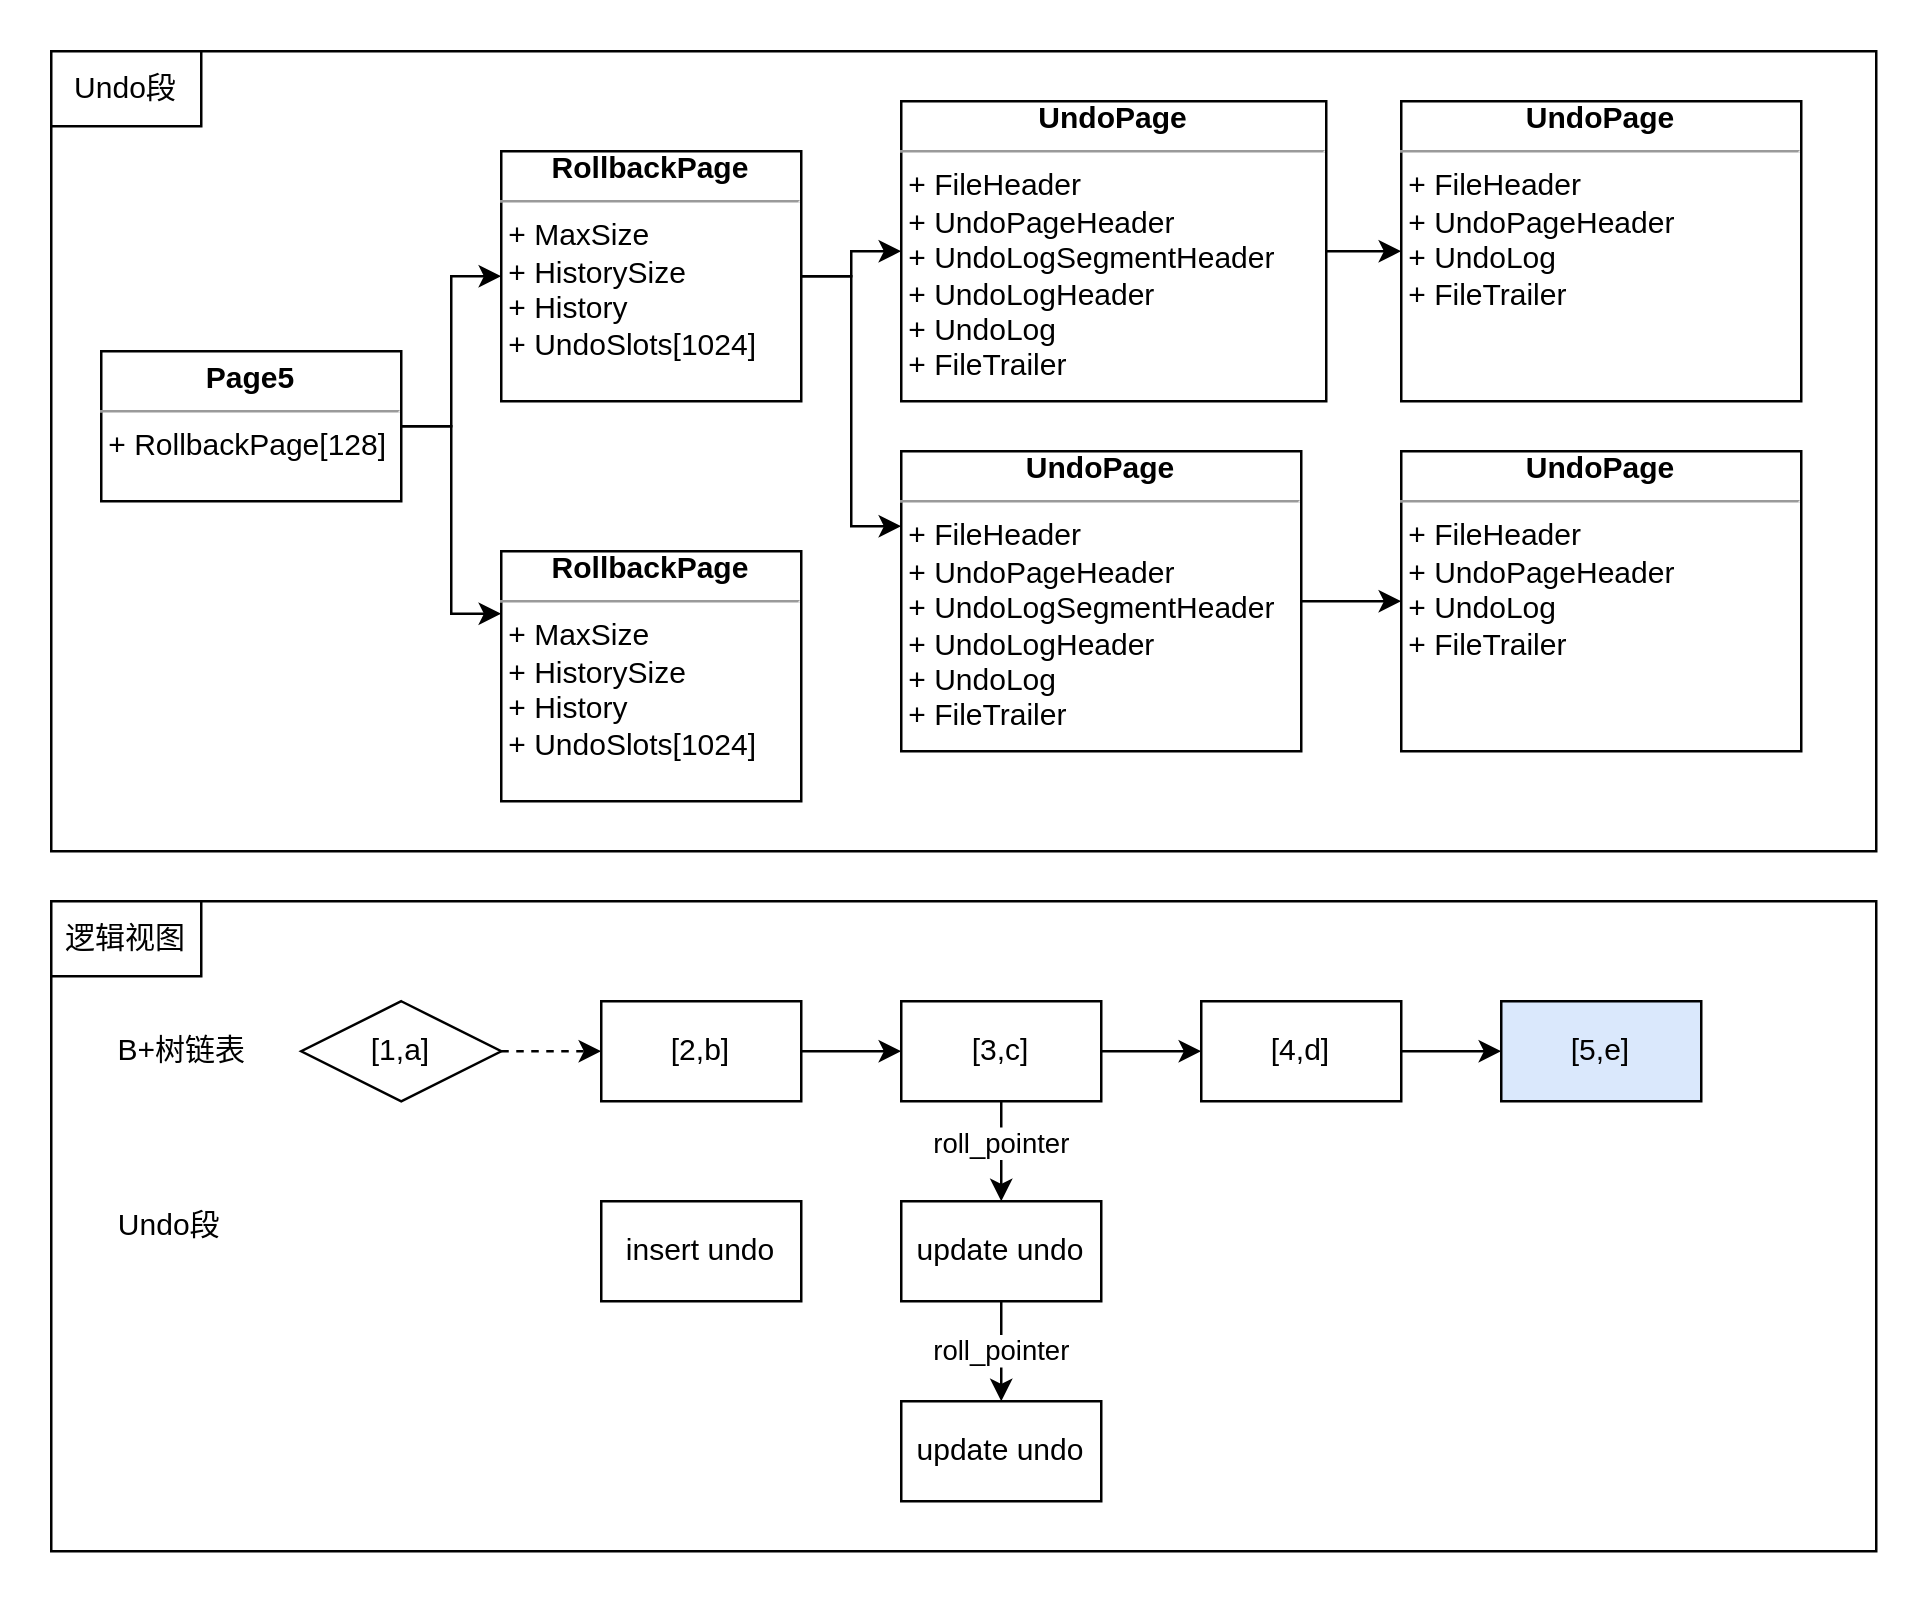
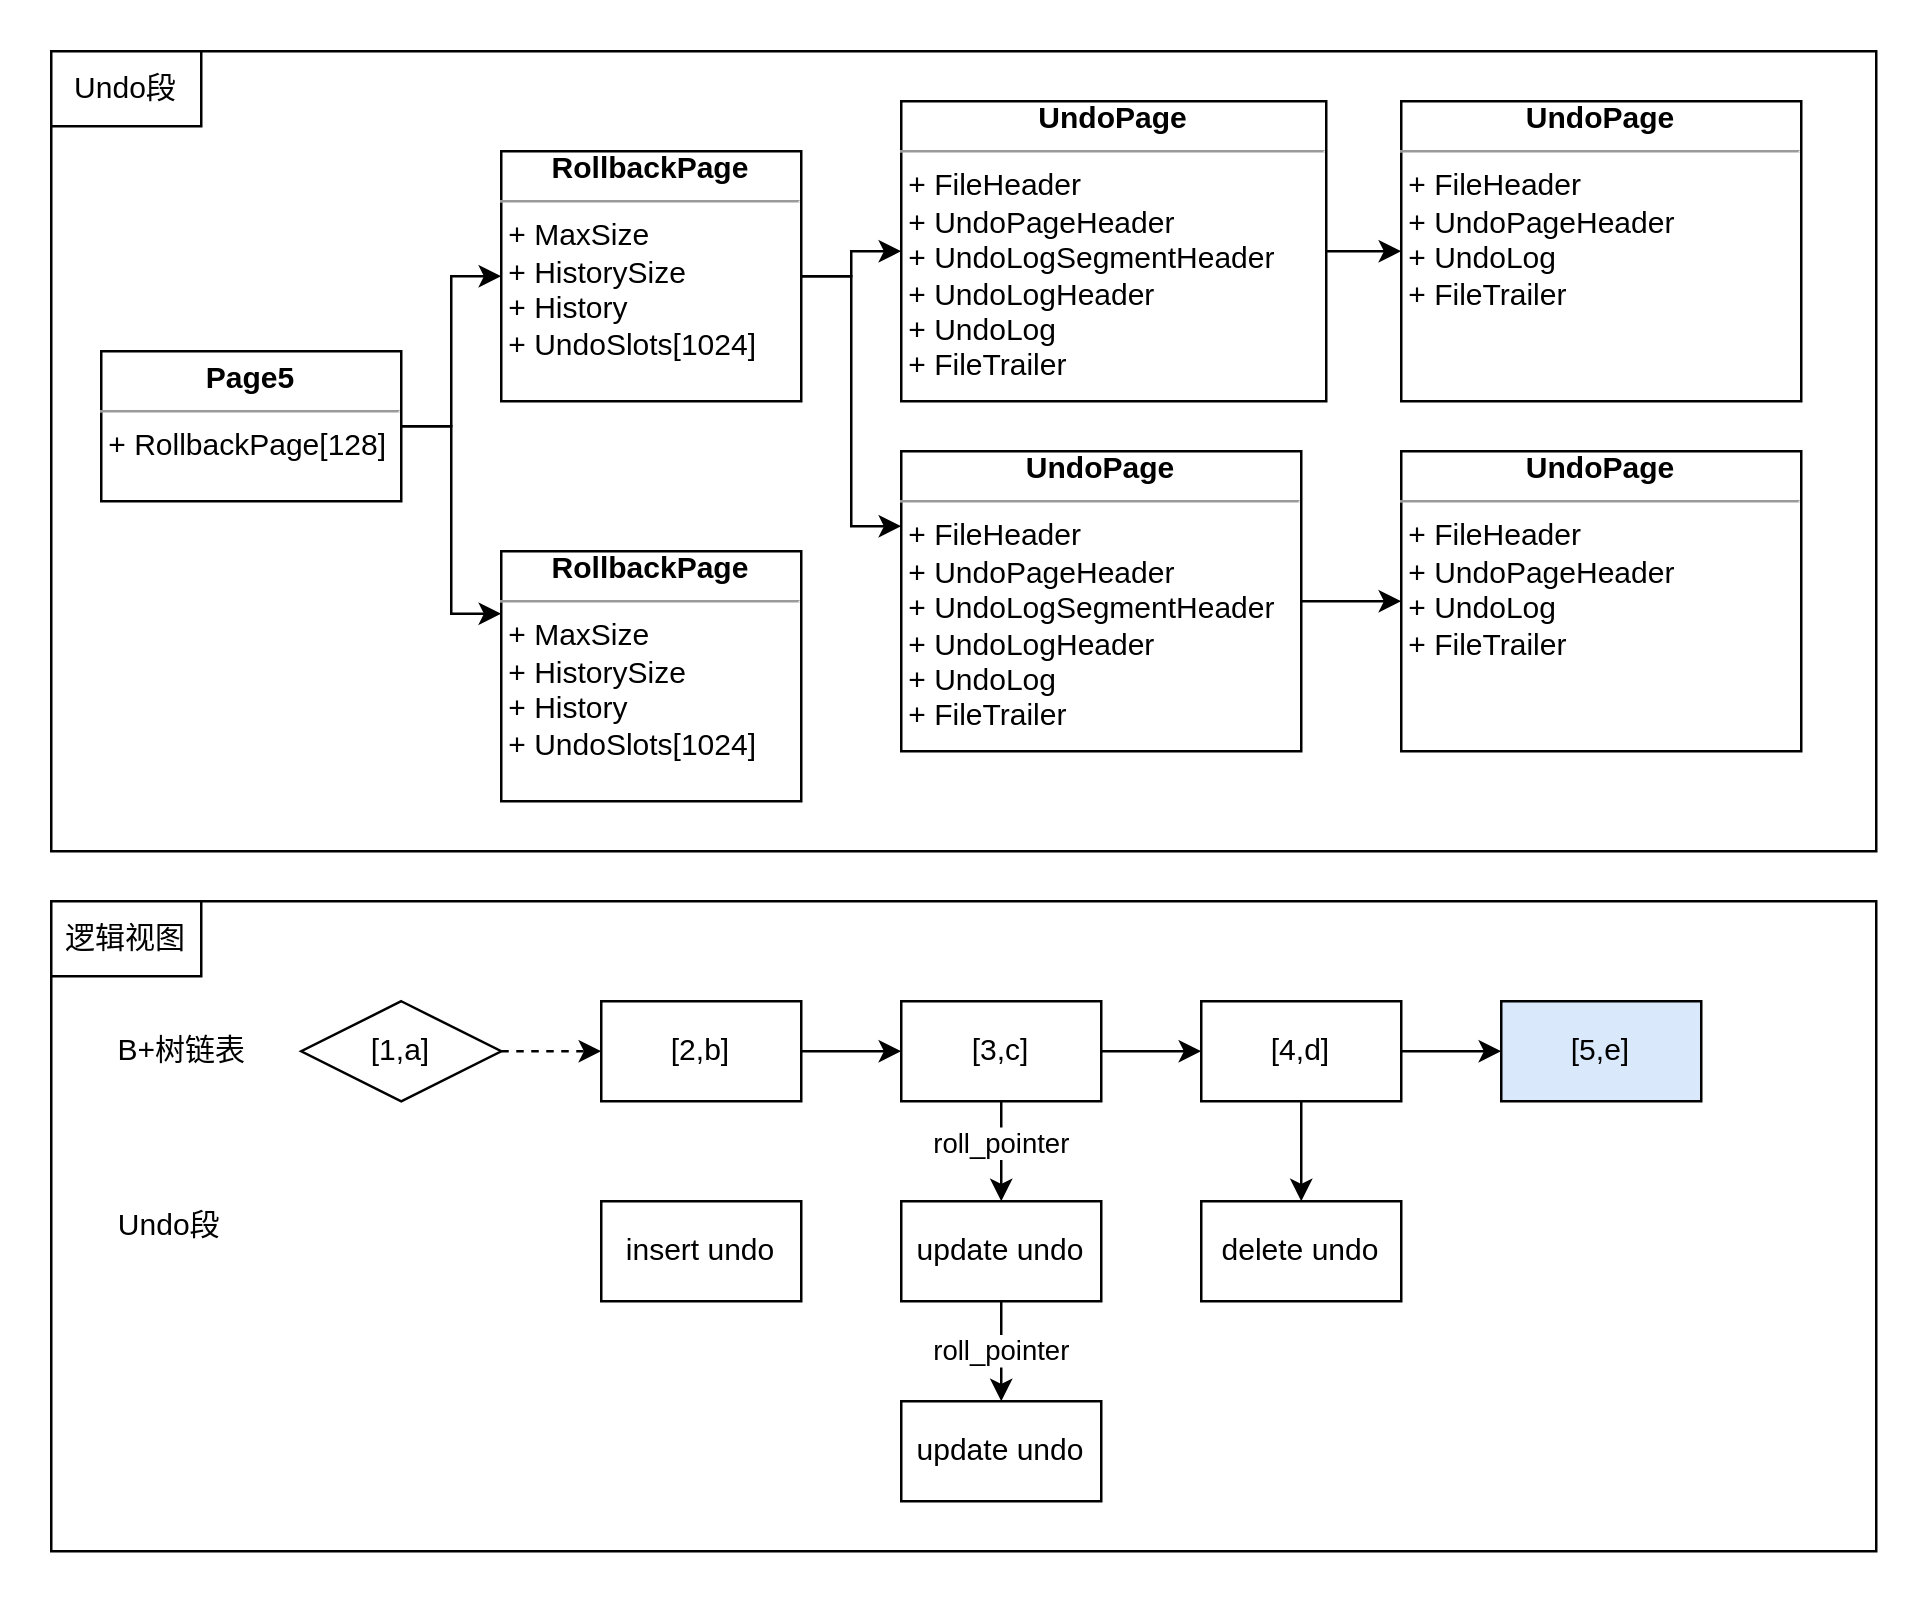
edge "[4,d]" -> "delete undo": added
node "delete undo": added
